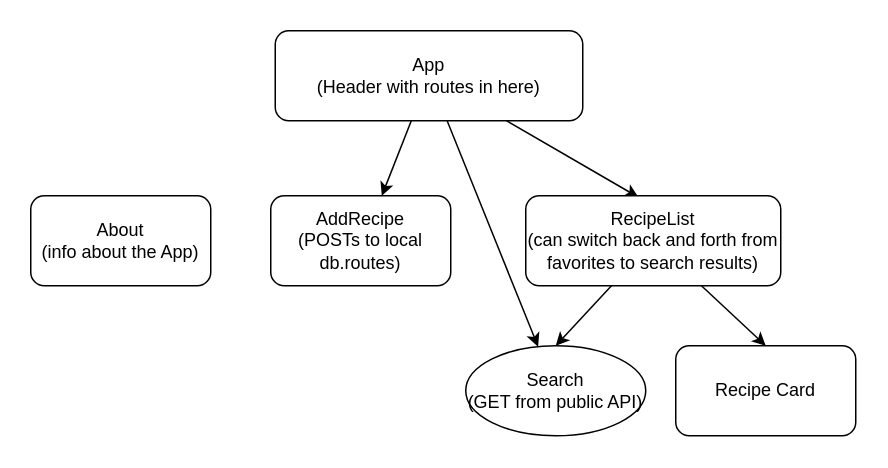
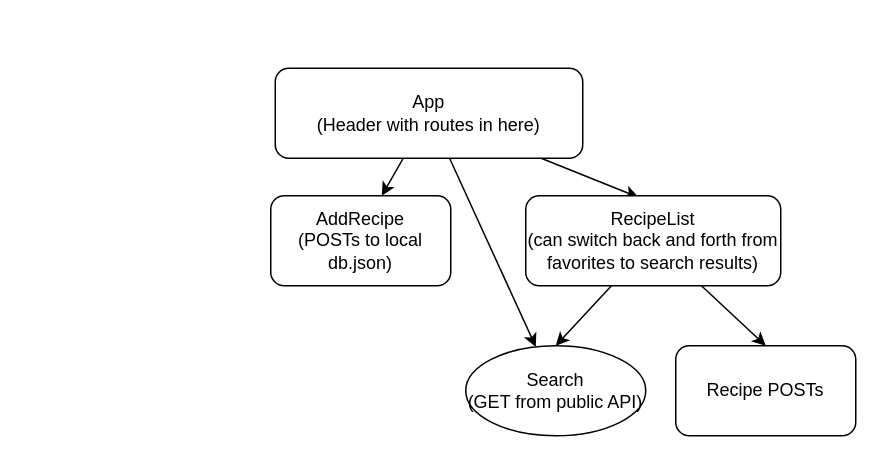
node "App (Header with routes in here)": moved (429, 76) -> (429, 113)
node "About (info about the App)": removed
node "AddRecipe (POSTs to local db.routes)": label "AddRecipe (POSTs to local db.routes)" -> "AddRecipe (POSTs to local db.json)"
node "Recipe Card": label "Recipe Card" -> "Recipe POSTs"
